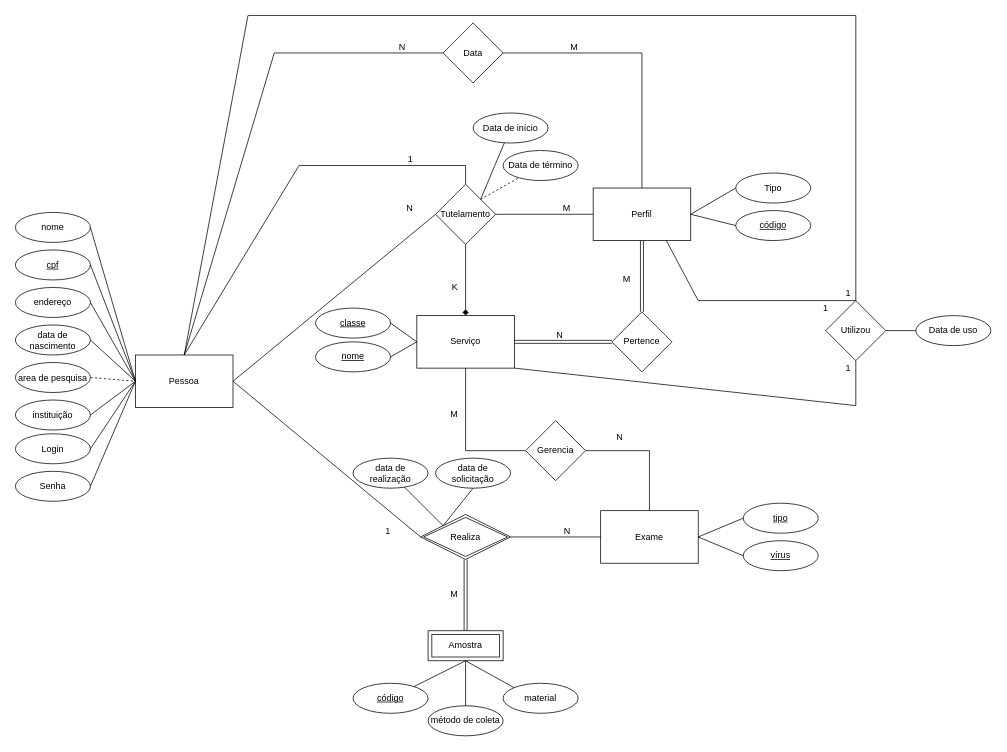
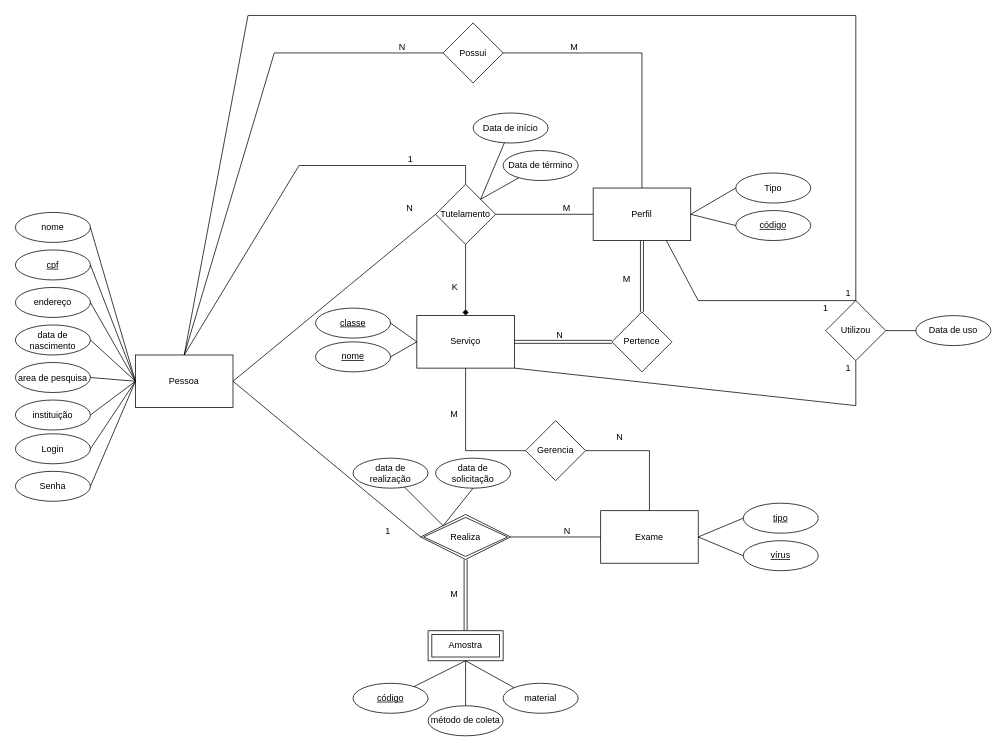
node "Data": label "Data" -> "Possui"
edge "Data de término" -- "Tutelamento": style dashed -> solid
edge "area de pesquisa" -- "Pessoa": style dashed -> solid
